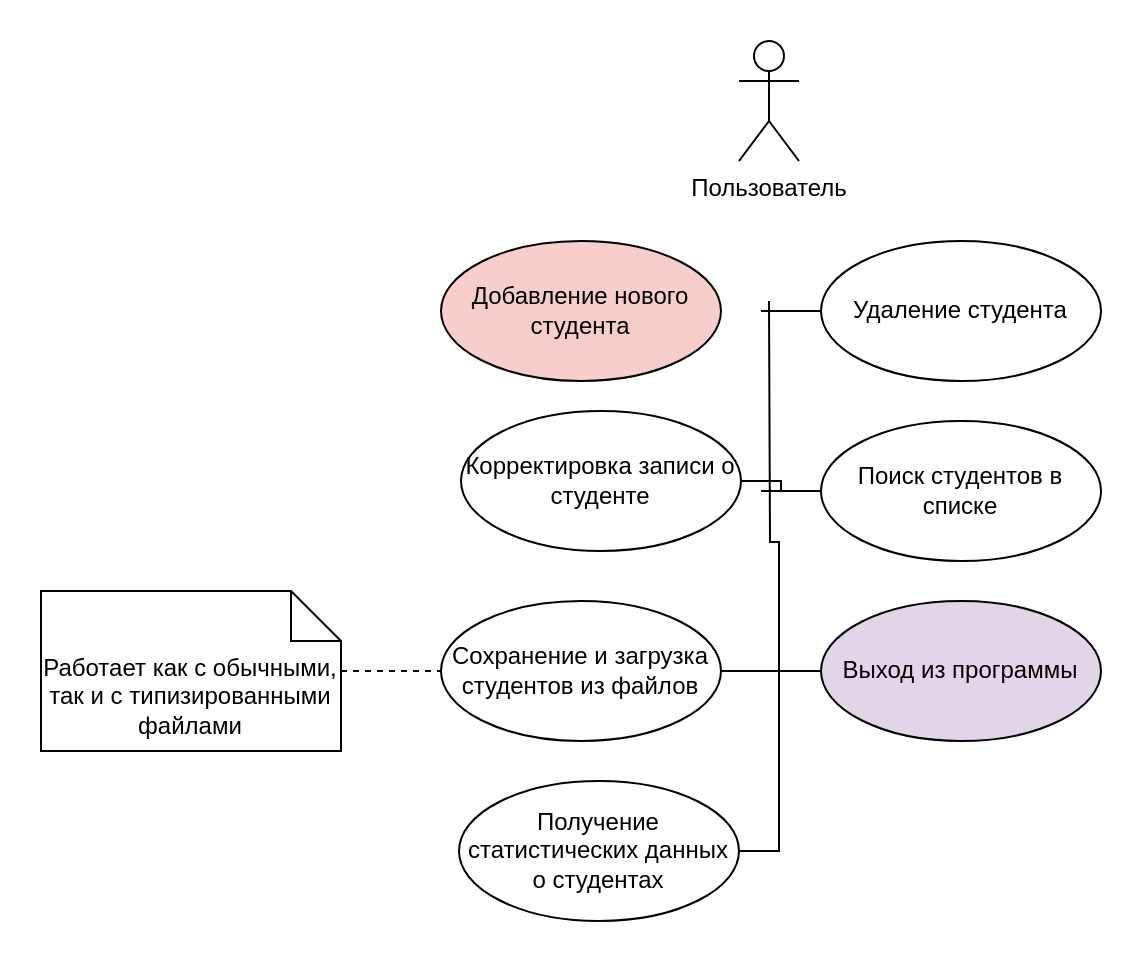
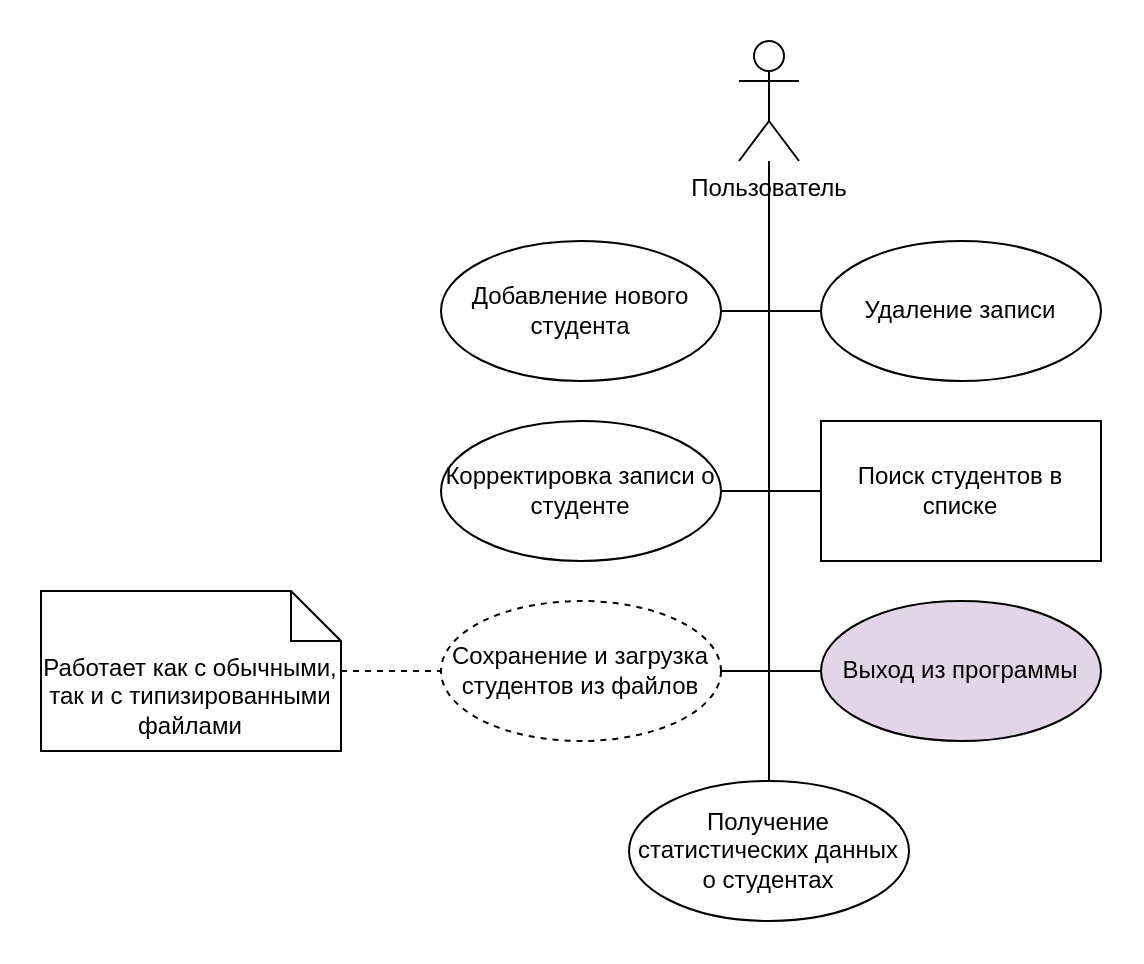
edge "Пользователь" -- "Добавление нового студента": added
node "Добавление нового студента": fillcolor #f8cecc -> #ffffff
node "Удаление студента": label "Удаление студента" -> "Удаление записи"
node "Корректировка записи о студенте": moved (601, 481) -> (581, 491)
node "Поиск студентов в списке": shape ellipse -> rectangle
node "Сохранение и загрузка студентов из файлов": style solid -> dashed
node "Получение статистических данных о студентах": moved (599, 851) -> (769, 851)
